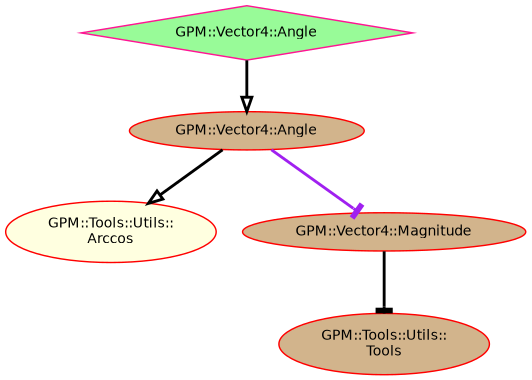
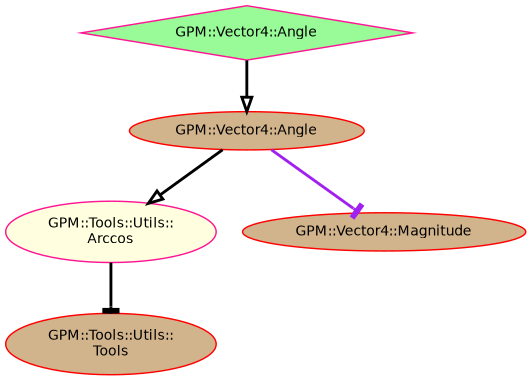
node "GPM::Tools::Utils:: Arccos": color red -> deeppink
edge "GPM::Vector4::Magnitude" -> "GPM::Tools::Utils:: Tools": now "GPM::Tools::Utils:: Arccos" -> "GPM::Tools::Utils:: Tools"
